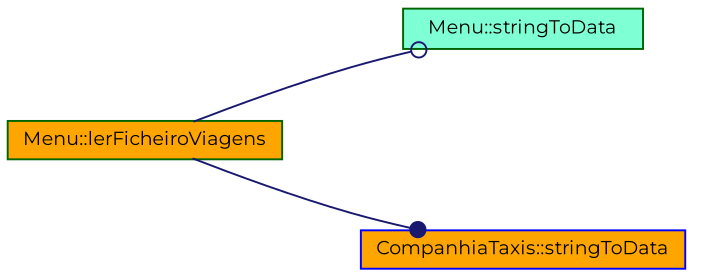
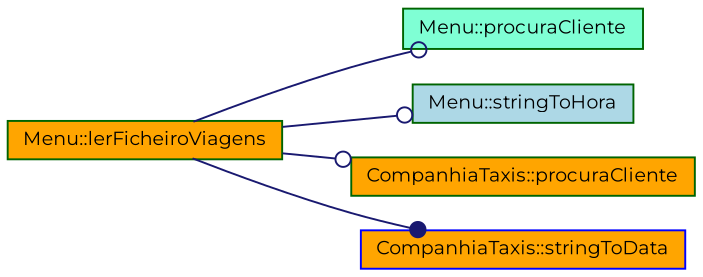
node "Menu::stringToData": label "Menu::stringToData" -> "Menu::procuraCliente"
node "Menu::stringToHora": added
node "CompanhiaTaxis::procuraCliente": added
